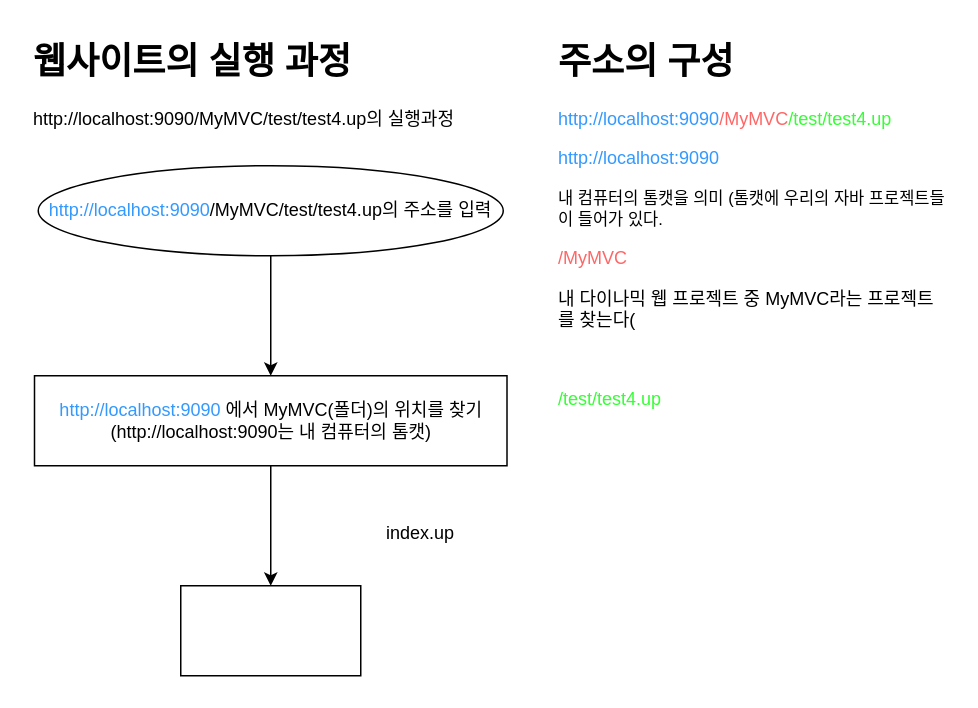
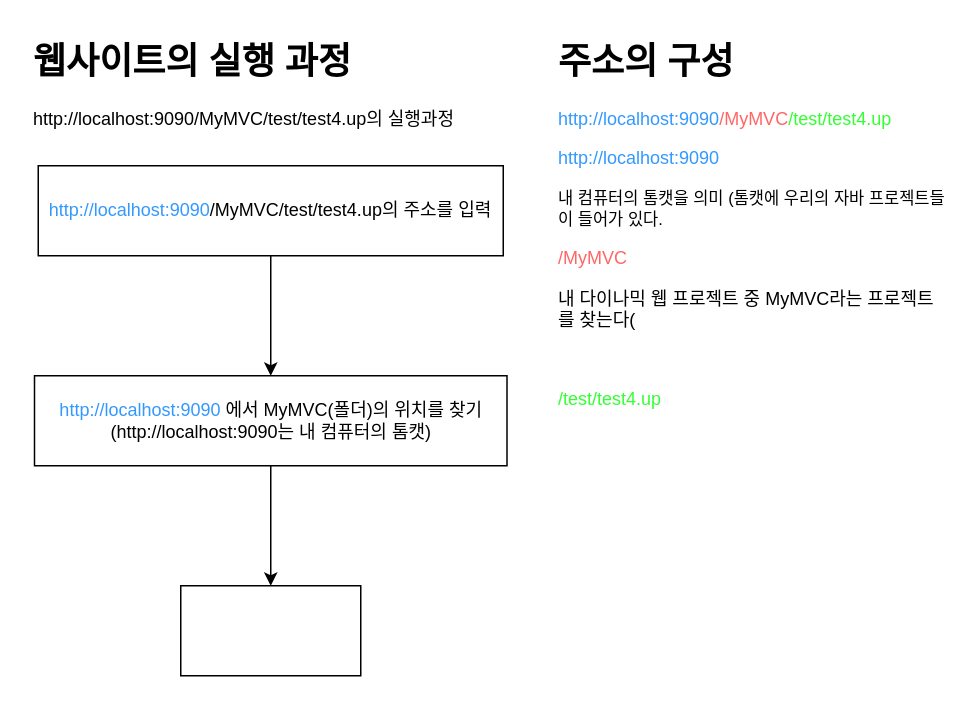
node "http://localhost:9090/MyMVC/test/test4.up의 주소를 입력": shape ellipse -> rectangle
node "index.up": removed
